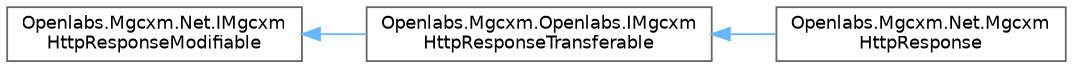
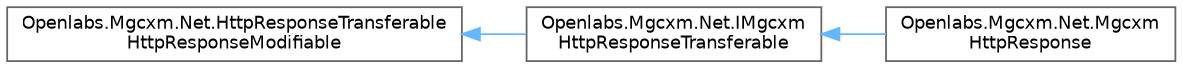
node "Openlabs.Mgcxm.Net.IMgcxm HttpResponseModifiable": label "Openlabs.Mgcxm.Net.IMgcxm HttpResponseModifiable" -> "Openlabs.Mgcxm.Net.HttpResponseTransferable HttpResponseModifiable"
node "Openlabs.Mgcxm.Openlabs.IMgcxm HttpResponseTransferable": label "Openlabs.Mgcxm.Openlabs.IMgcxm HttpResponseTransferable" -> "Openlabs.Mgcxm.Net.IMgcxm HttpResponseTransferable"
